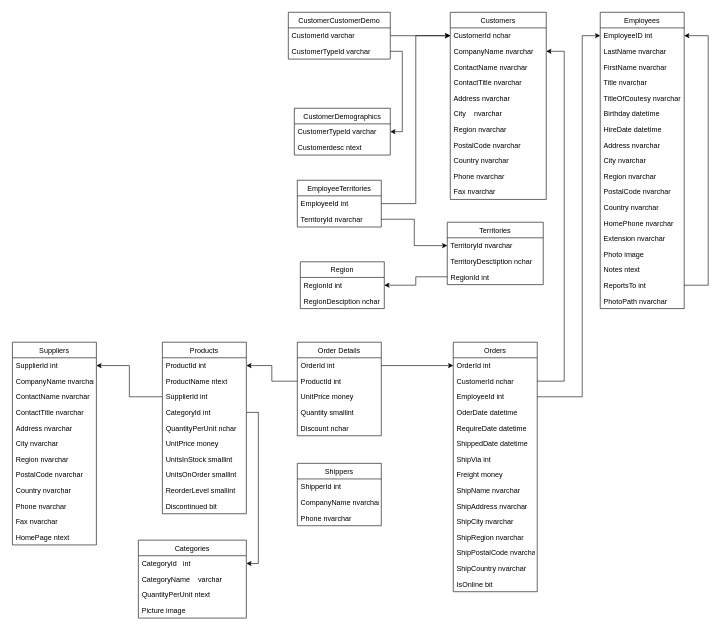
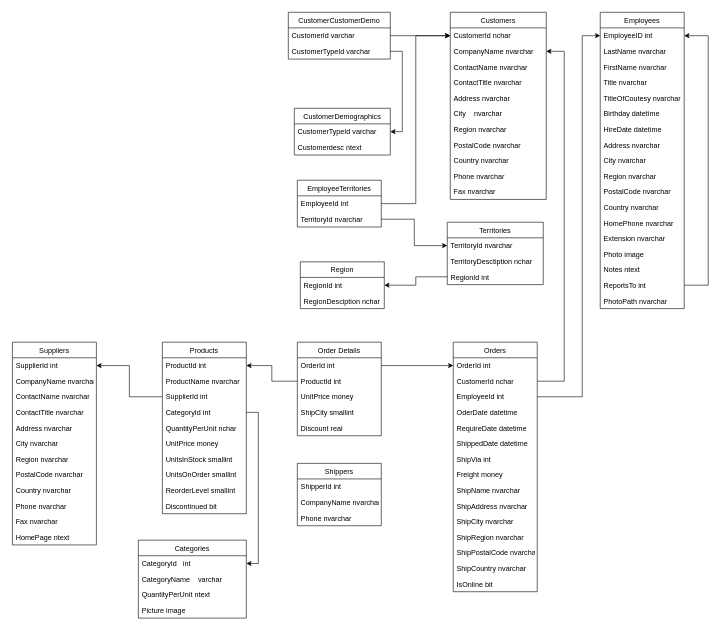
node "ProductName ntext": label "ProductName ntext" -> "ProductName nvarchar"
node "Quantity smallint": label "Quantity smallint" -> "ShipCity smallint"
node "Discount nchar": label "Discount nchar" -> "Discount real"
